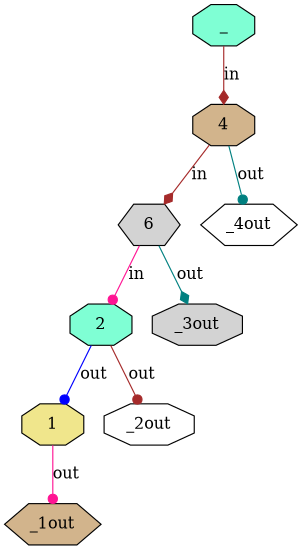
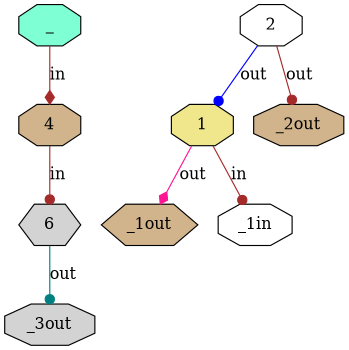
edge "4" -> "6": arrowhead diamond -> dot
node "_4out": removed
node "_1in": added
edge "6" -> "_3out": arrowhead diamond -> dot
edge "6" -> "2": removed, label "in"
node "2": fillcolor aquamarine -> white
node "_2out": fillcolor white -> tan
edge "1" -> "_1out": arrowhead dot -> diamond
